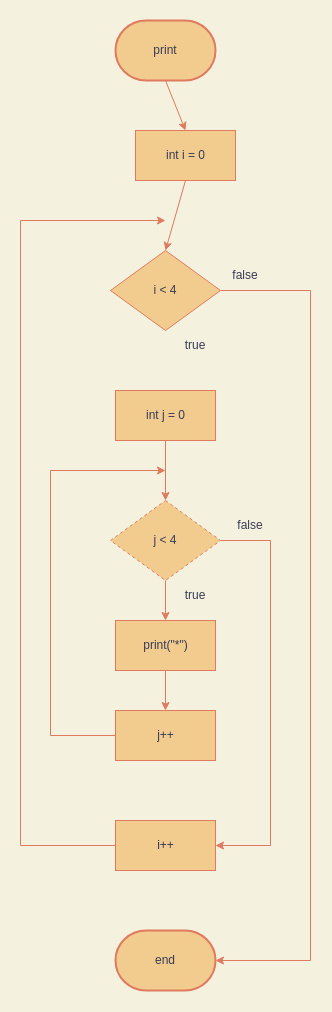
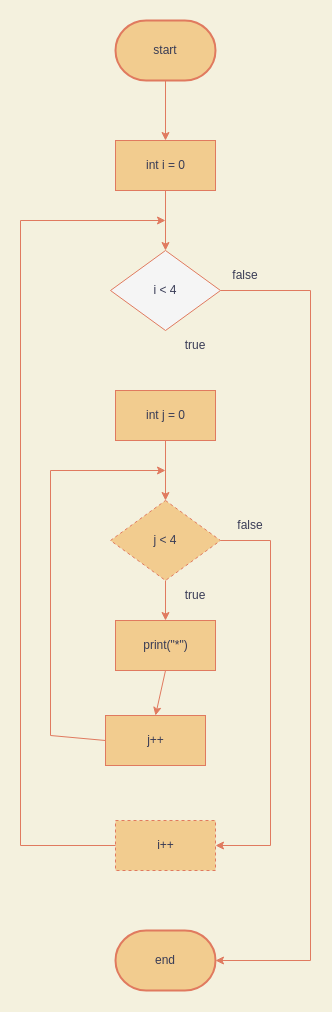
node "print": label "print" -> "start"
node "int i = 0": moved (186, 156) -> (166, 166)
node "i < 4": fillcolor #f2cc8f -> #f5f5f5
node "j++": moved (166, 736) -> (156, 741)
node "i++": style solid -> dashed
